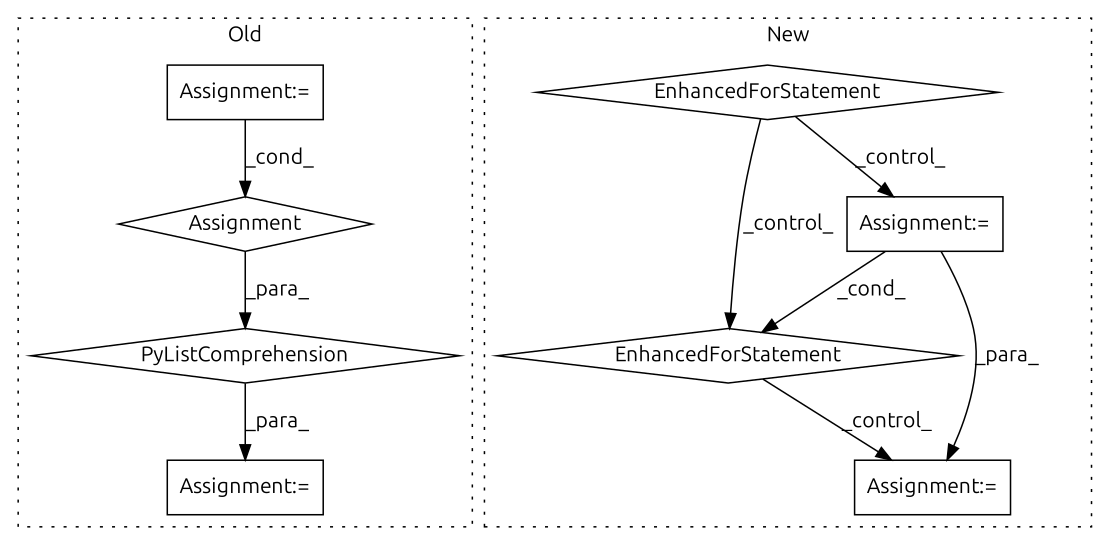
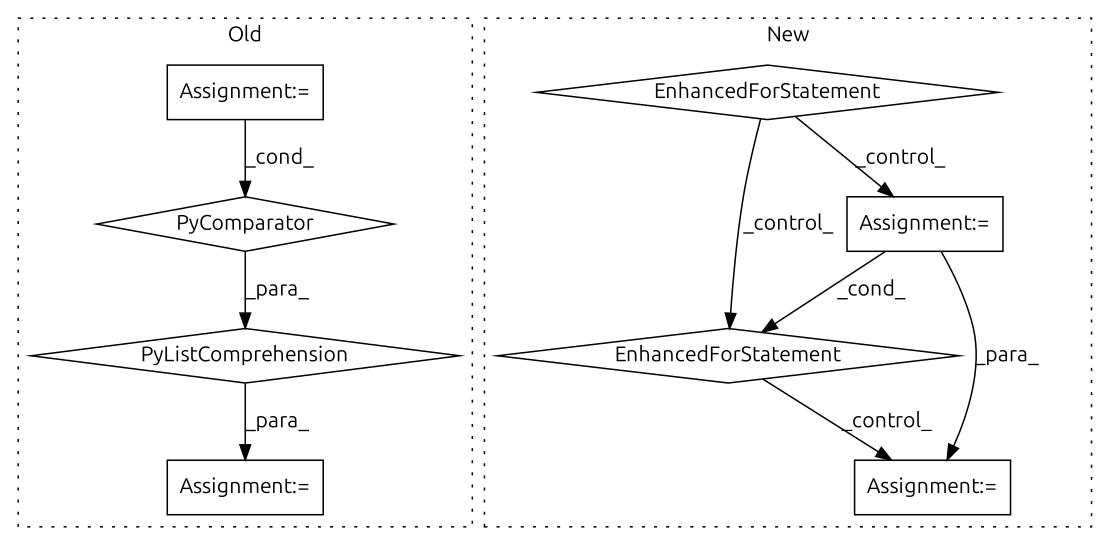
node "Assignment": label "Assignment" -> "PyComparator"
